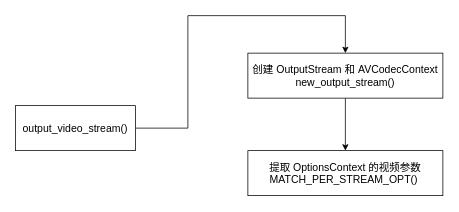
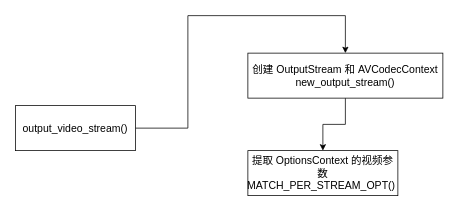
node "提取 OptionsContext 的视频参数 MATCH_PER_STREAM_OPT()": size 195x45 -> 150x45
